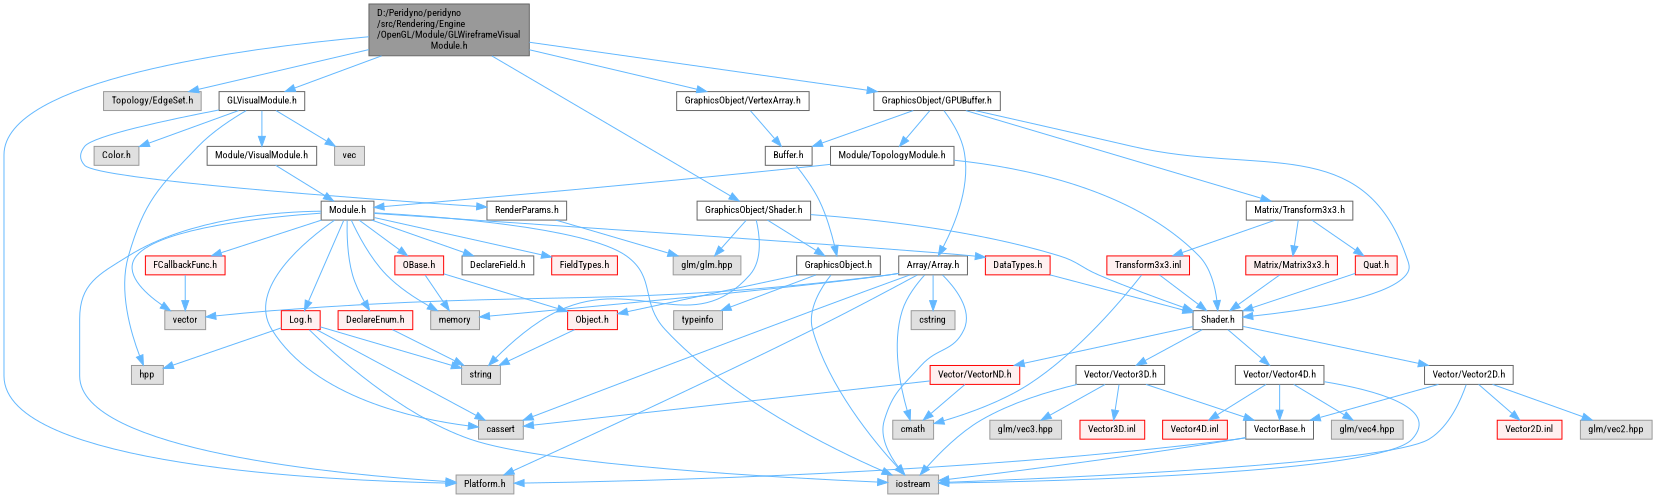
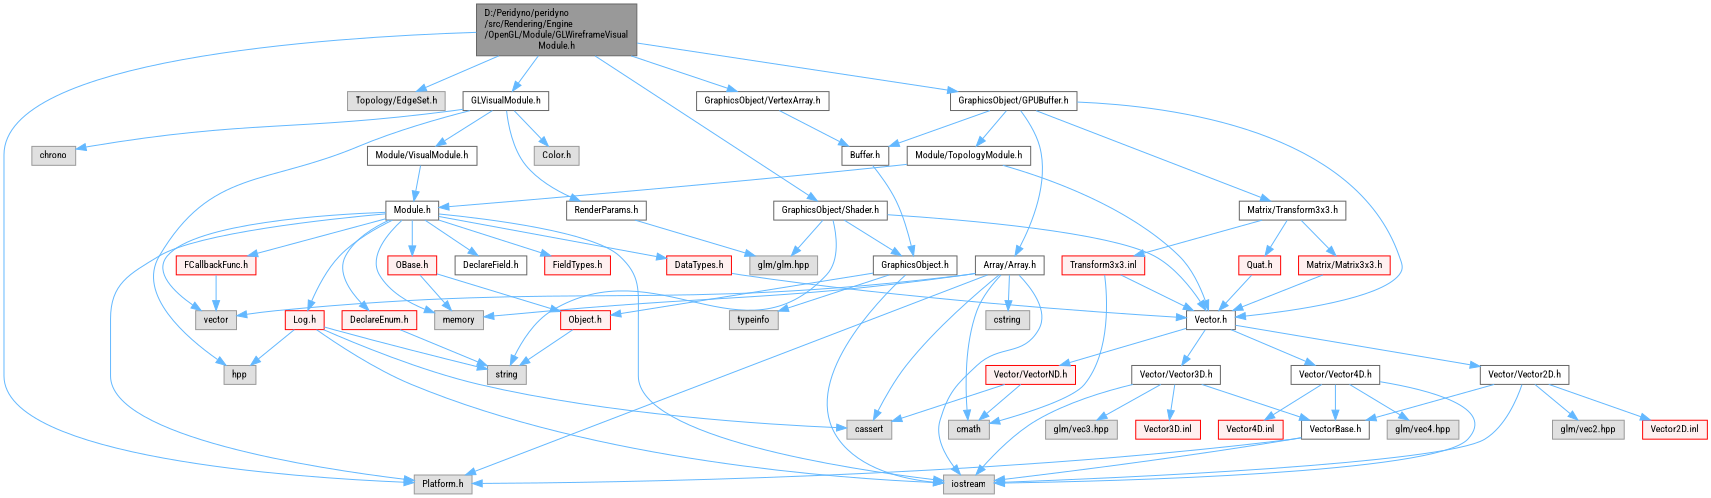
node "vec": label "vec" -> "chrono"
node "Shader.h": label "Shader.h" -> "Vector.h"
edge "Module.h" -> "cassert": removed
